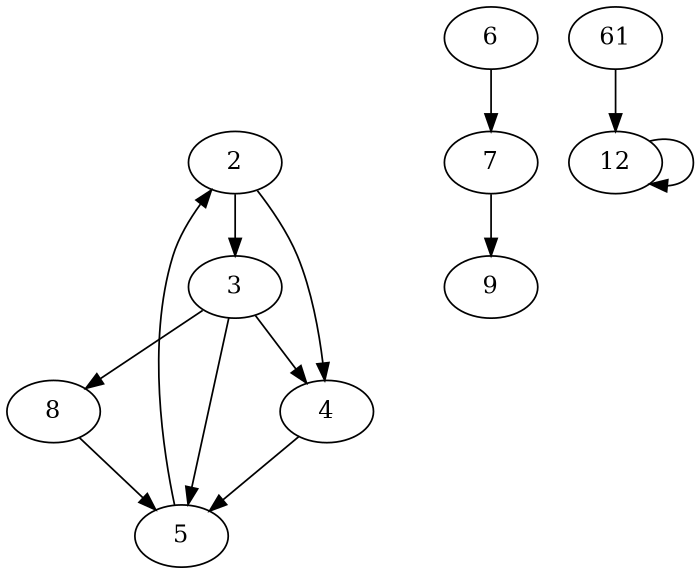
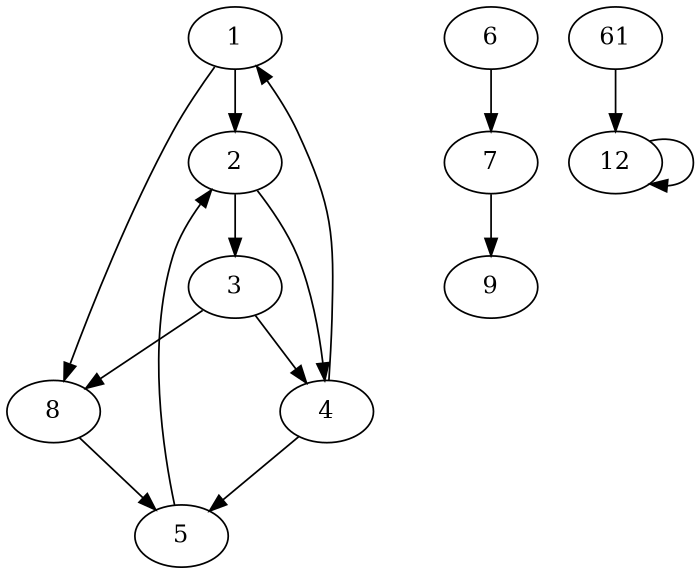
node "1": added
edge "3" -> "5": removed
